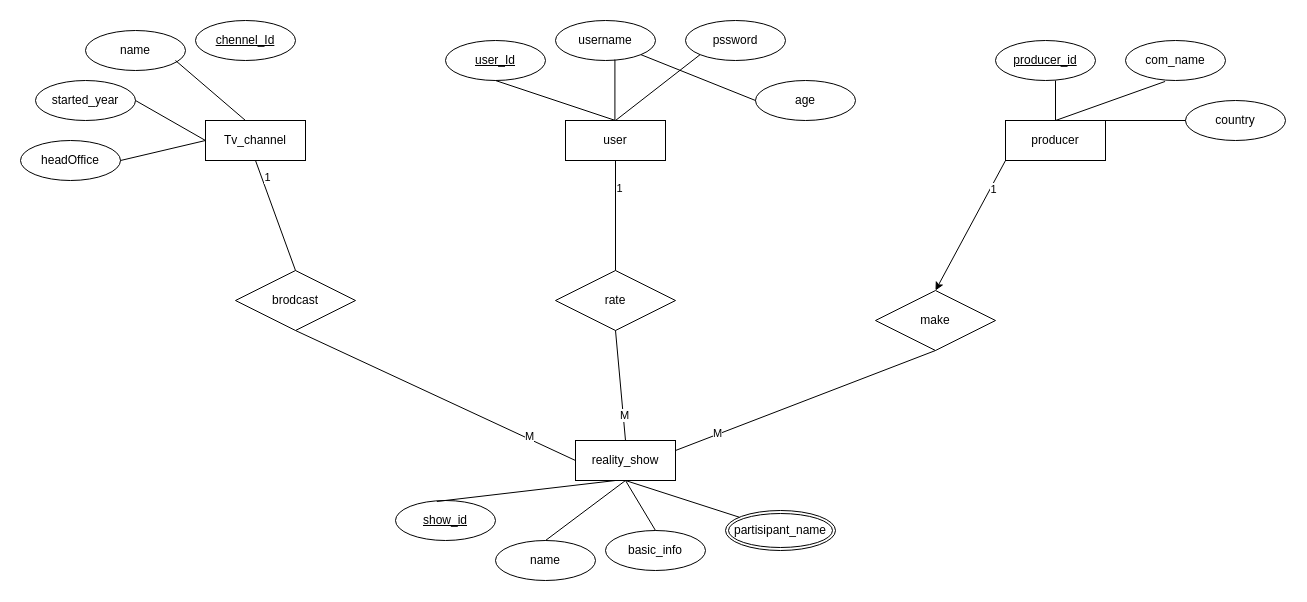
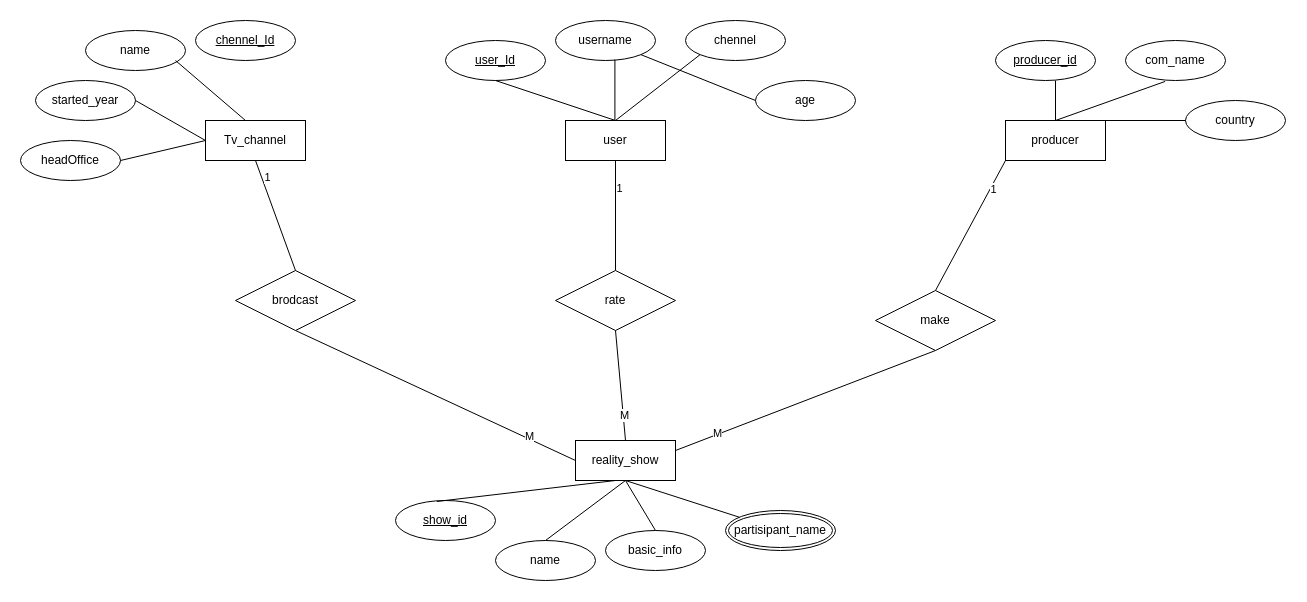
node "pssword": label "pssword" -> "chennel"
edge "producer" -> "make": arrowhead classic -> none
